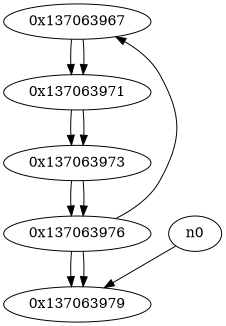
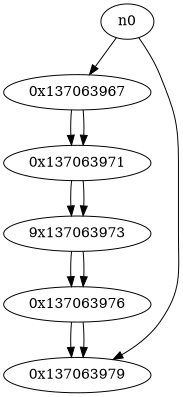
edge "0x137063976" -> "0x137063967": now "n0" -> "0x137063967"
node "0x137063973": label "0x137063973" -> "9x137063973"
